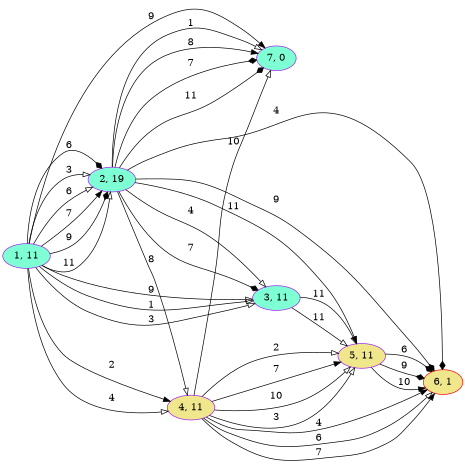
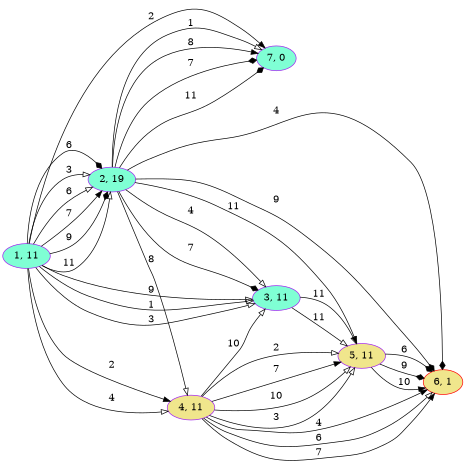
edge "1, 11" -> "7, 0": label "9" -> "2"
edge "4, 11" -> "7, 0": now "4, 11" -> "3, 11"
